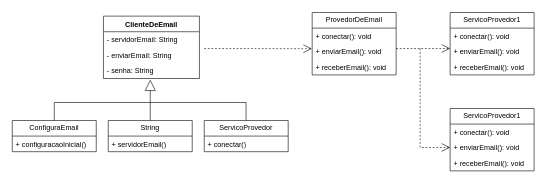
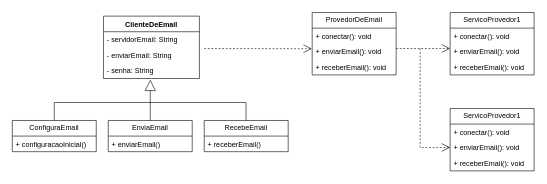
node "String": label "String" -> "EnviaEmail"
node "ServicoProvedor": label "ServicoProvedor" -> "RecebeEmail"
node "+ servidorEmail()": label "+ servidorEmail()" -> "+ enviarEmail()"
node "+ conectar()": label "+ conectar()" -> "+ receberEmail()"
